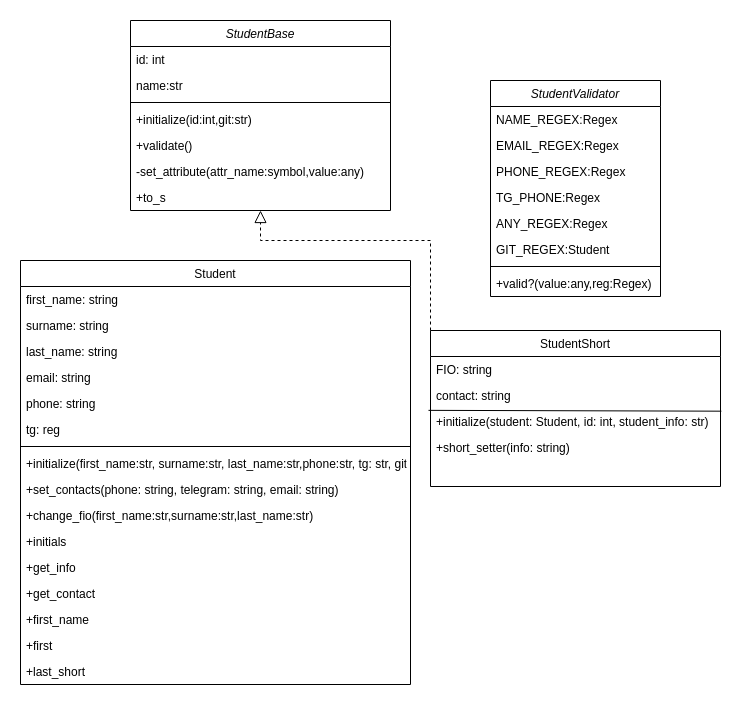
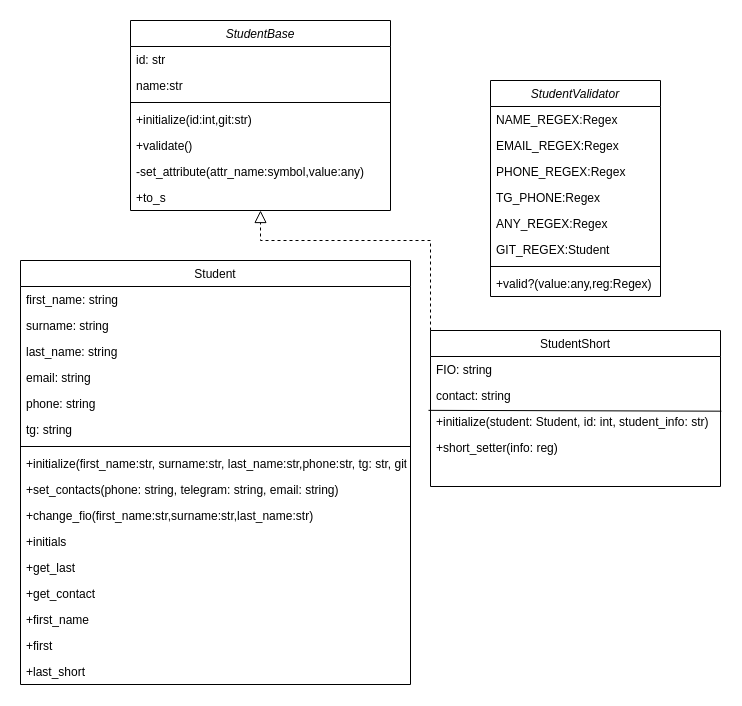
node "id: int": label "id: int" -> "id: str"
node "tg: reg": label "tg: reg" -> "tg: string"
node "+short_setter(info: string)": label "+short_setter(info: string)" -> "+short_setter(info: reg)"
node "+get_info": label "+get_info" -> "+get_last"
